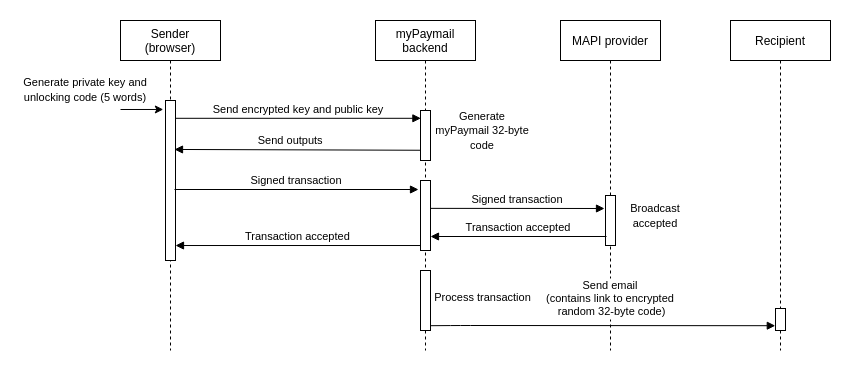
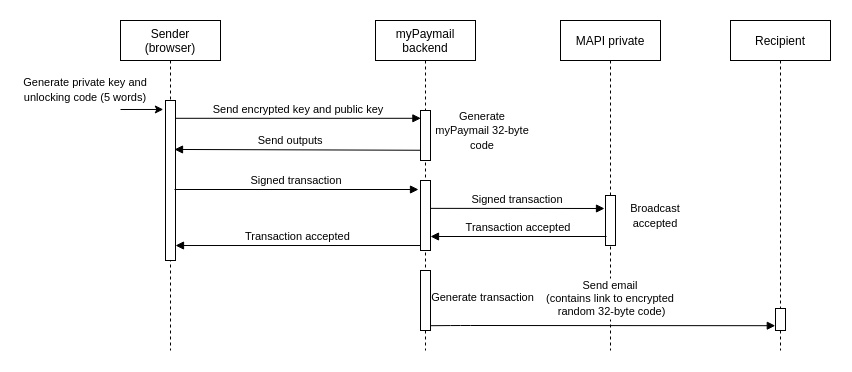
node "MAPI provider": label "MAPI provider" -> "MAPI private"
node "Process transaction": label "Process transaction" -> "Generate transaction"
